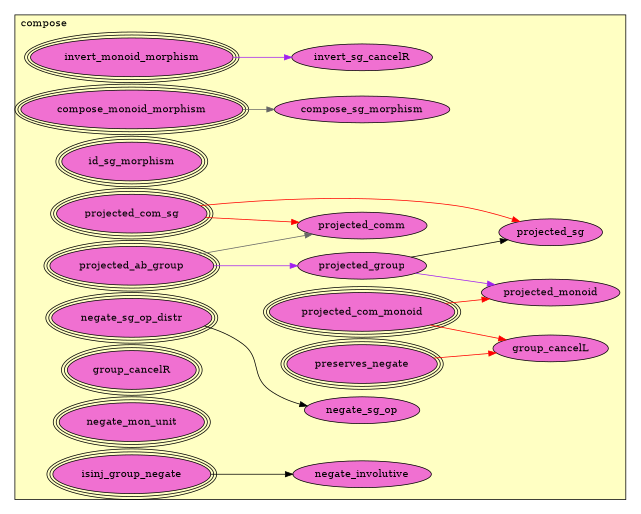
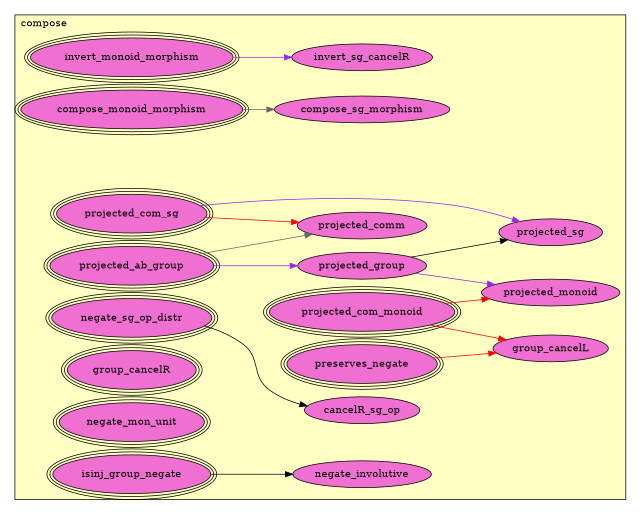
node "id_sg_morphism": removed
edge "projected_com_sg" -> "projected_sg": color red -> purple
node "negate_sg_op": label "negate_sg_op" -> "cancelR_sg_op"
